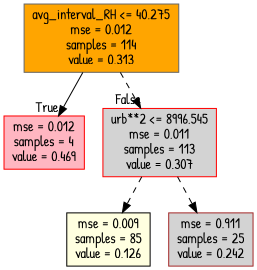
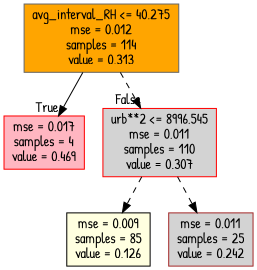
node "mse = 0.012 samples = 4 value = 0.469": label "mse = 0.012 samples = 4 value = 0.469" -> "mse = 0.017 samples = 4 value = 0.469"
node "urb**2 <= 8996.545 mse = 0.011 samples = 113 value = 0.307": label "urb**2 <= 8996.545 mse = 0.011 samples = 113 value = 0.307" -> "urb**2 <= 8996.545 mse = 0.011 samples = 110 value = 0.307"
node "mse = 0.911 samples = 25 value = 0.242": label "mse = 0.911 samples = 25 value = 0.242" -> "mse = 0.011 samples = 25 value = 0.242"
